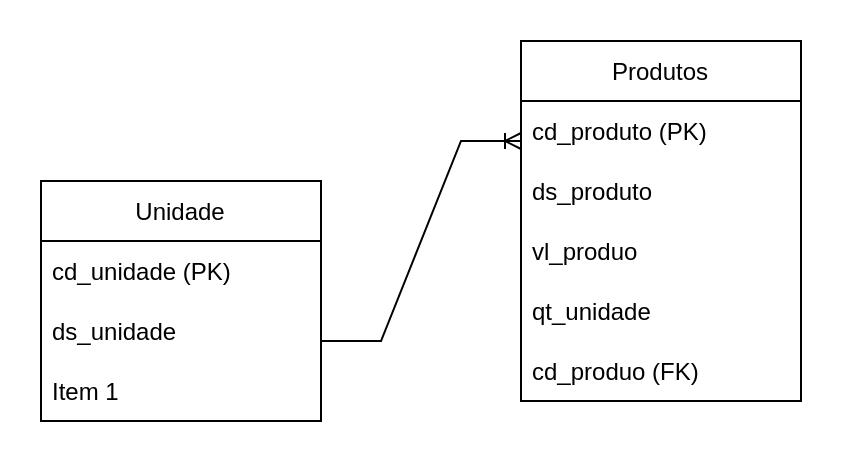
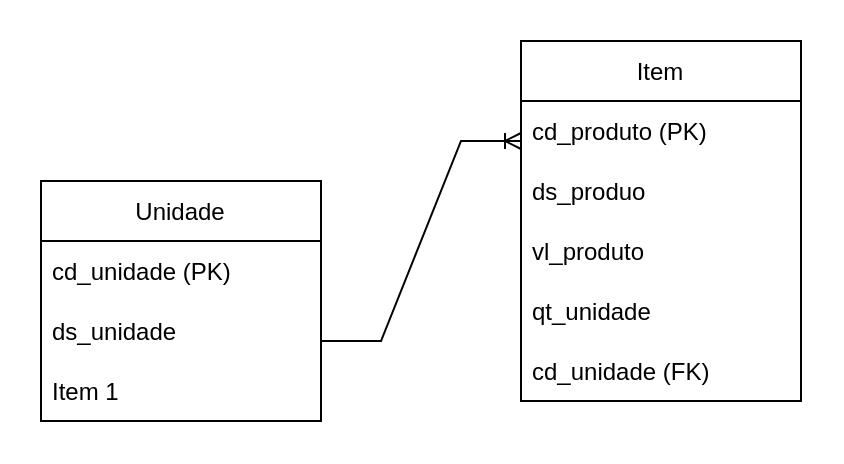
node "Produtos": label "Produtos" -> "Item"
node "ds_produto": label "ds_produto" -> "ds_produo"
node "vl_produo": label "vl_produo" -> "vl_produto"
node "cd_produo (FK)": label "cd_produo (FK)" -> "cd_unidade (FK)"
